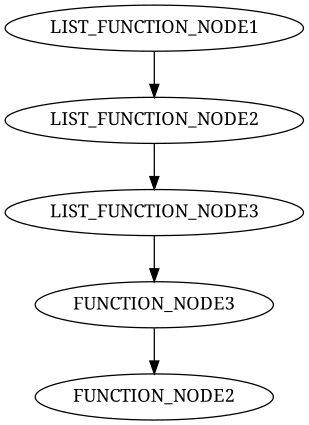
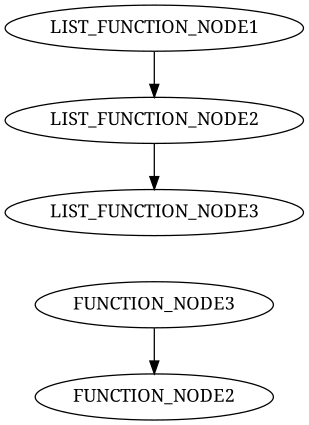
edge "LIST_FUNCTION_NODE3" -> "FUNCTION_NODE3": removed
